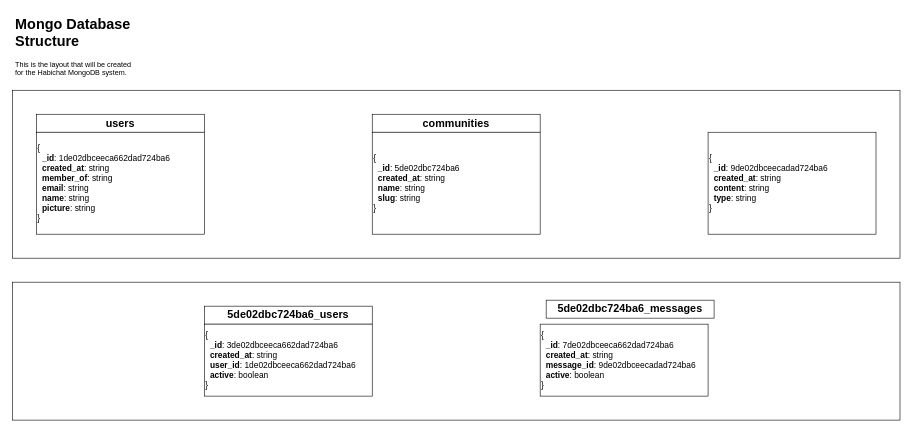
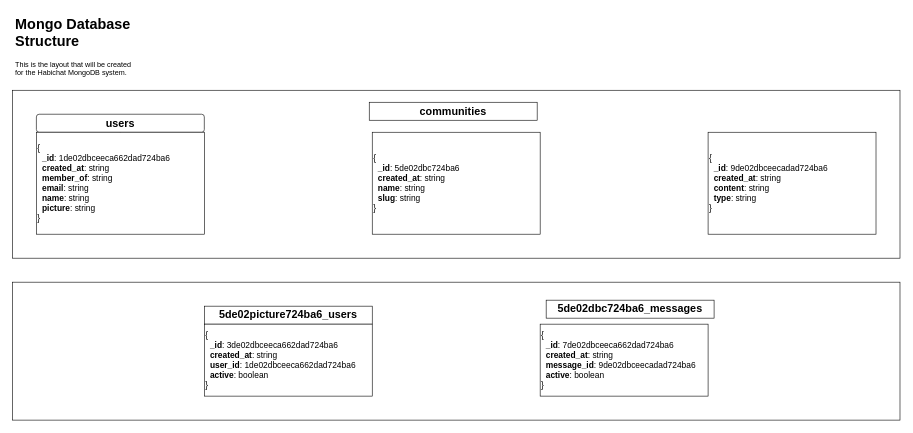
node "users": shape rectangle -> rounded rectangle
node "communities": moved (456, 123) -> (453, 111)
node "5de02dbc724ba6_users": label "5de02dbc724ba6_users" -> "5de02picture724ba6_users"
